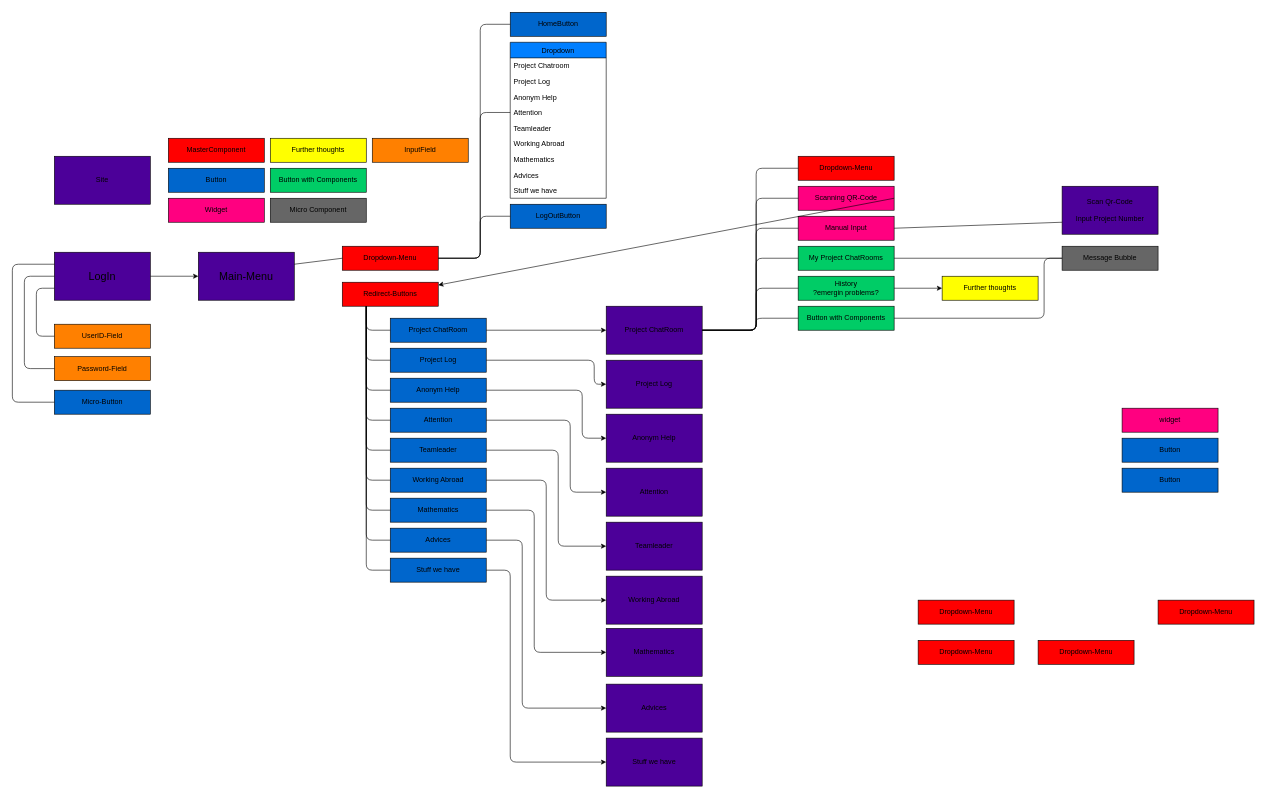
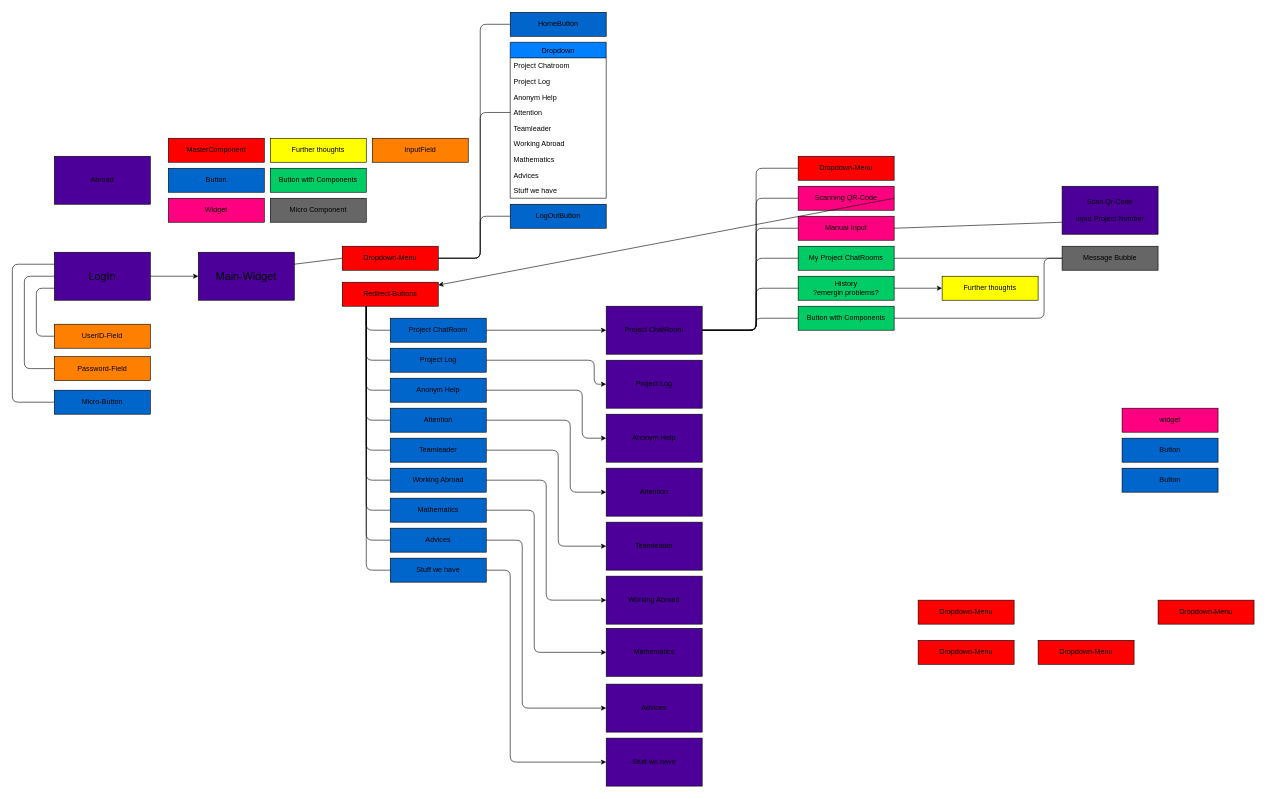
node "Site": label "Site" -> "Abroad"
node "Main-Menu": label "Main-Menu" -> "Main-Widget"
